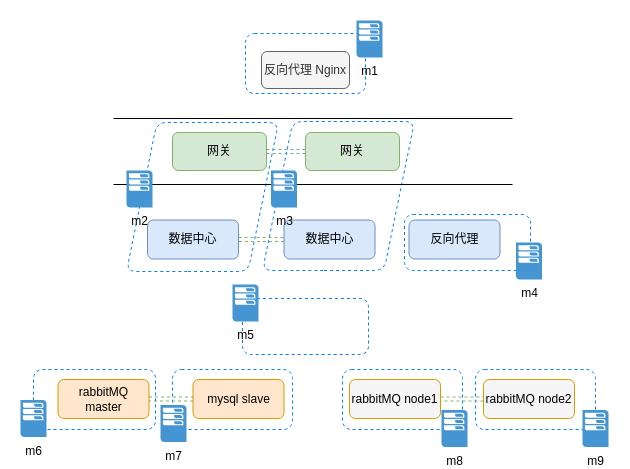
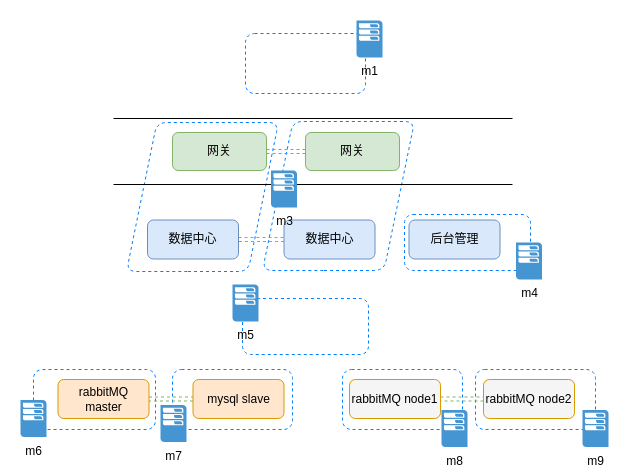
node "反向代理 Nginx": removed
node "m2": removed
node "反向代理": label "反向代理" -> "后台管理"
